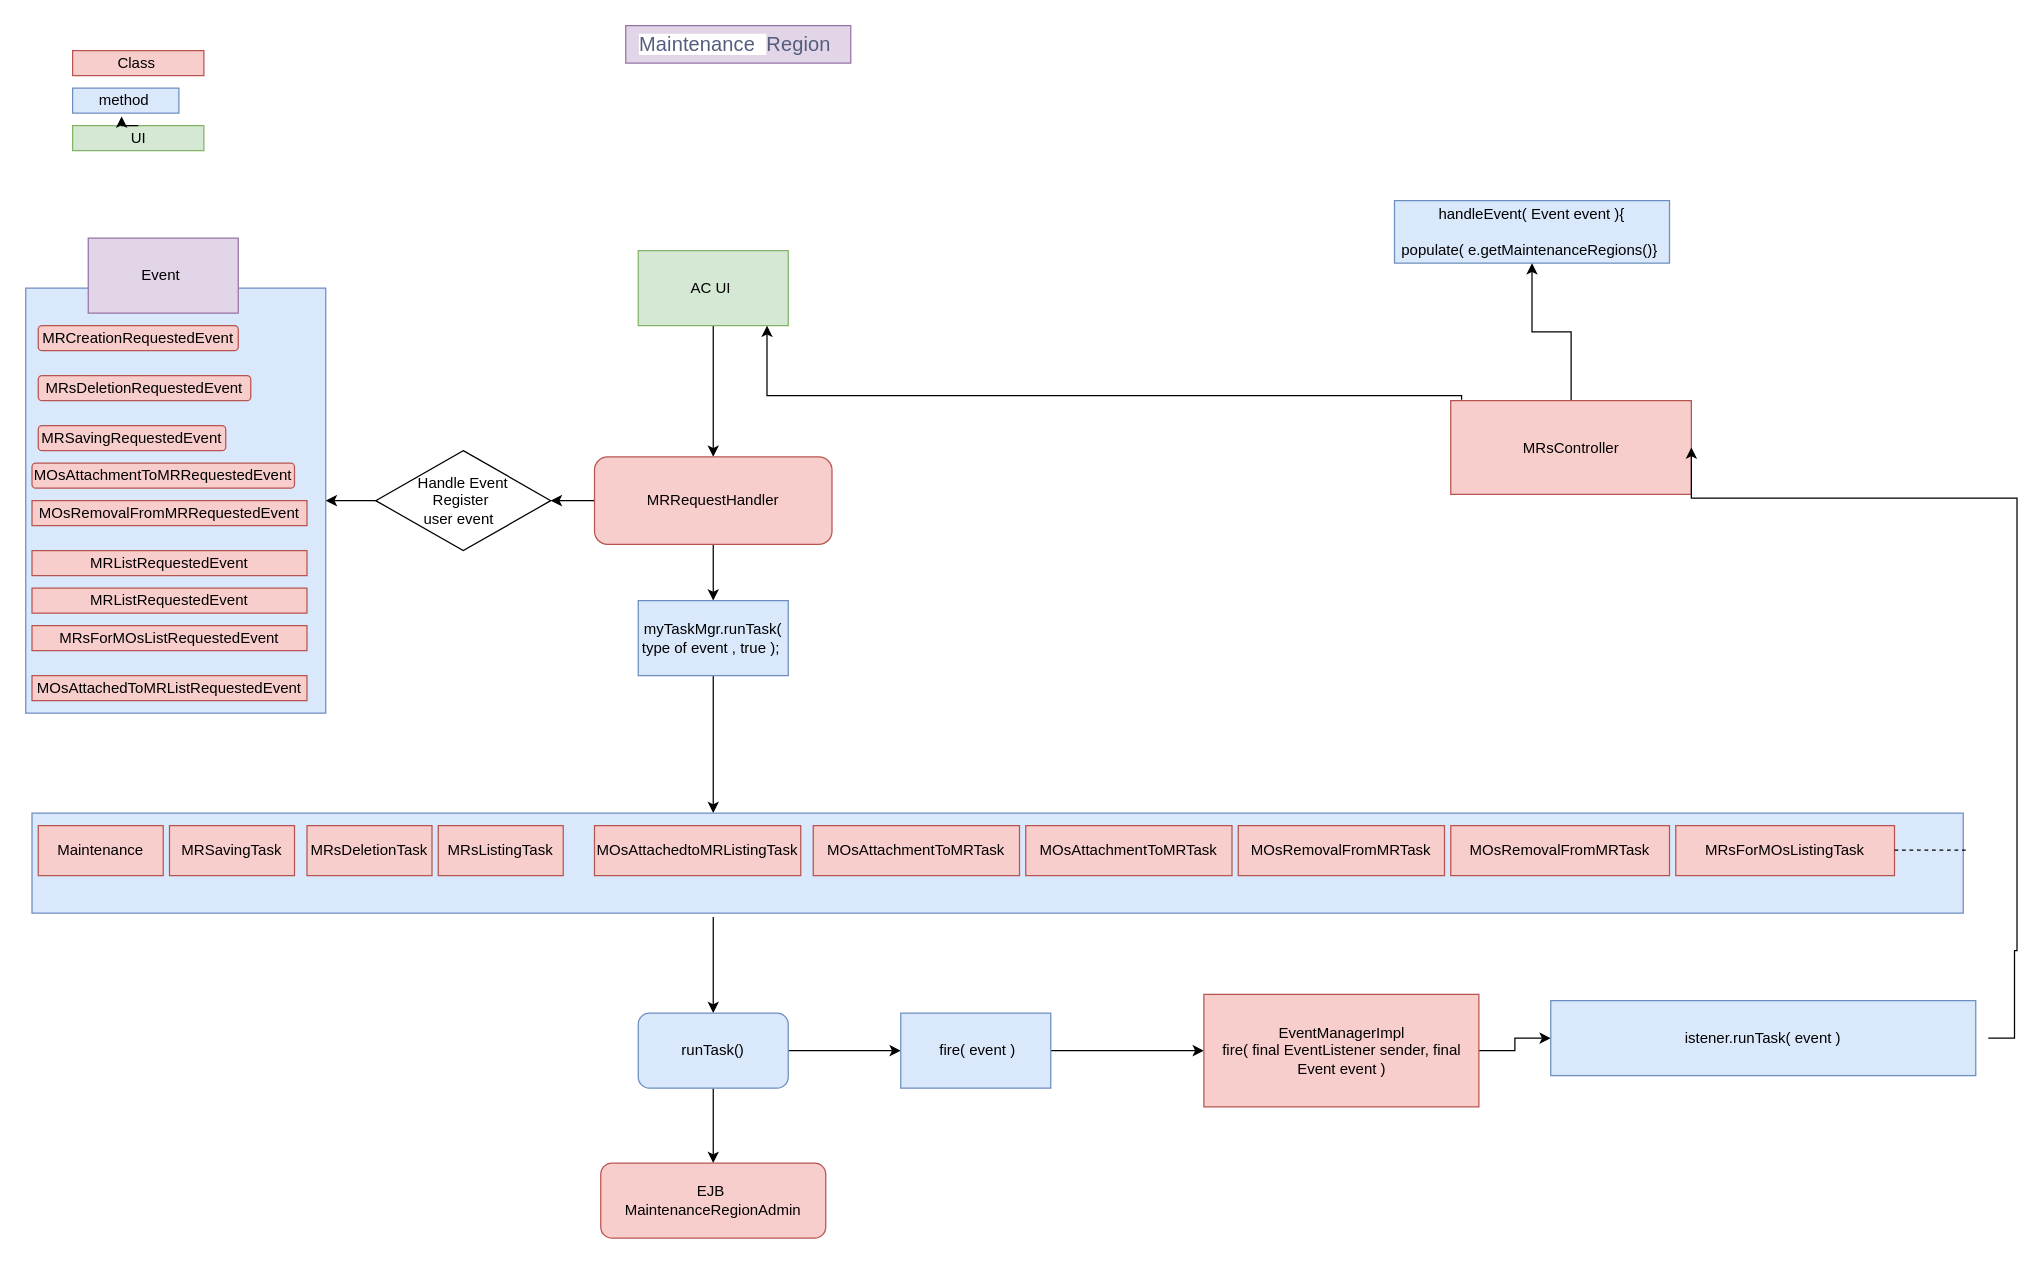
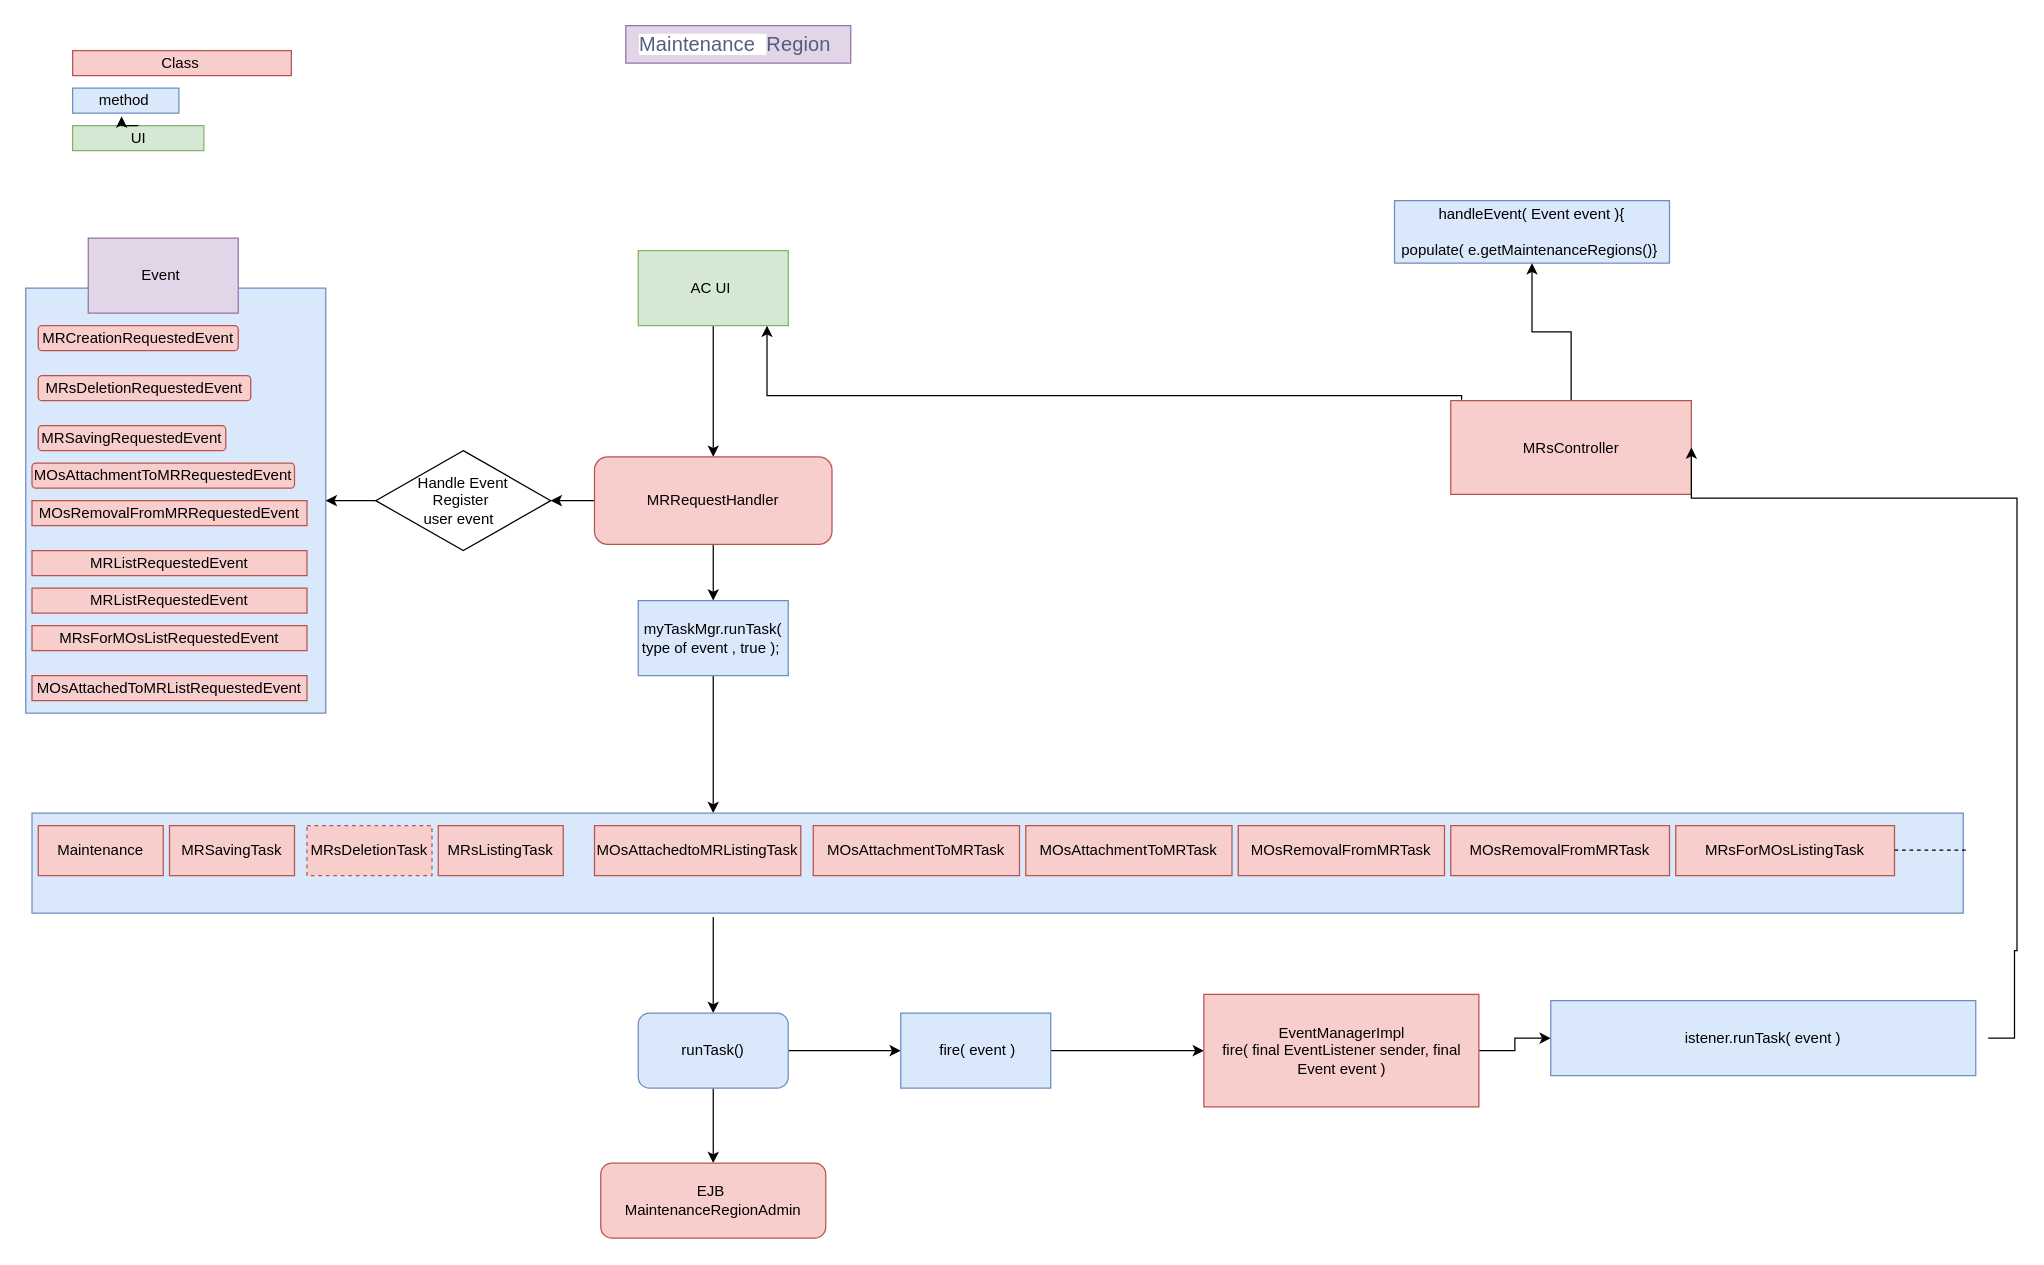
node "Class": size 131x25 -> 219x25
node "MRsDeletionTask": style solid -> dashed
